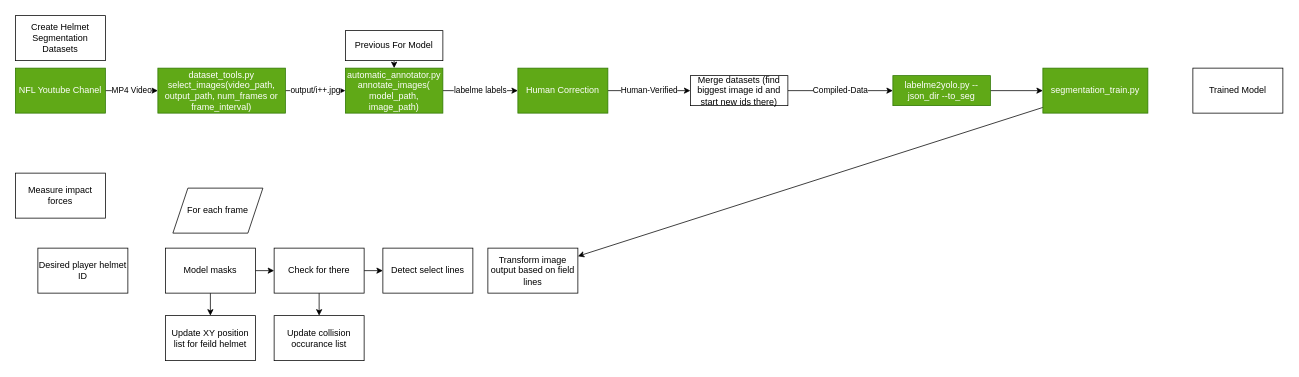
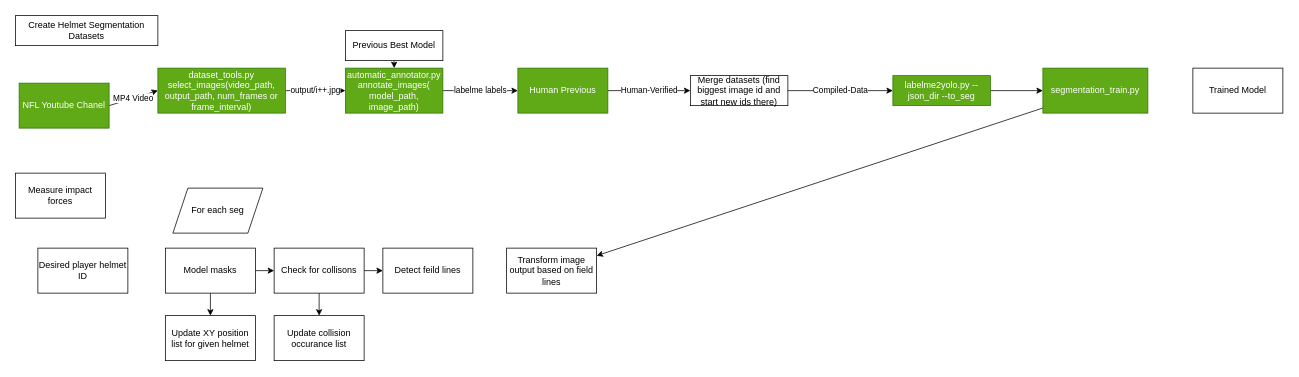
node "Create Helmet Segmentation Datasets": size 90x45 -> 143x30
node "Previous For Model": label "Previous For Model" -> "Previous Best Model"
node "NFL Youtube Chanel": moved (60, 90) -> (64, 105)
node "Human Correction": label "Human Correction" -> "Human Previous"
node "For each frame": label "For each frame" -> "For each seg"
node "Check for there": label "Check for there" -> "Check for collisons"
node "Detect select lines": label "Detect select lines" -> "Detect feild lines"
node "Transform image output based on field lines": moved (533, 270) -> (552, 270)
node "Update XY position list for feild helmet": label "Update XY position list for feild helmet" -> "Update XY position list for given helmet"
